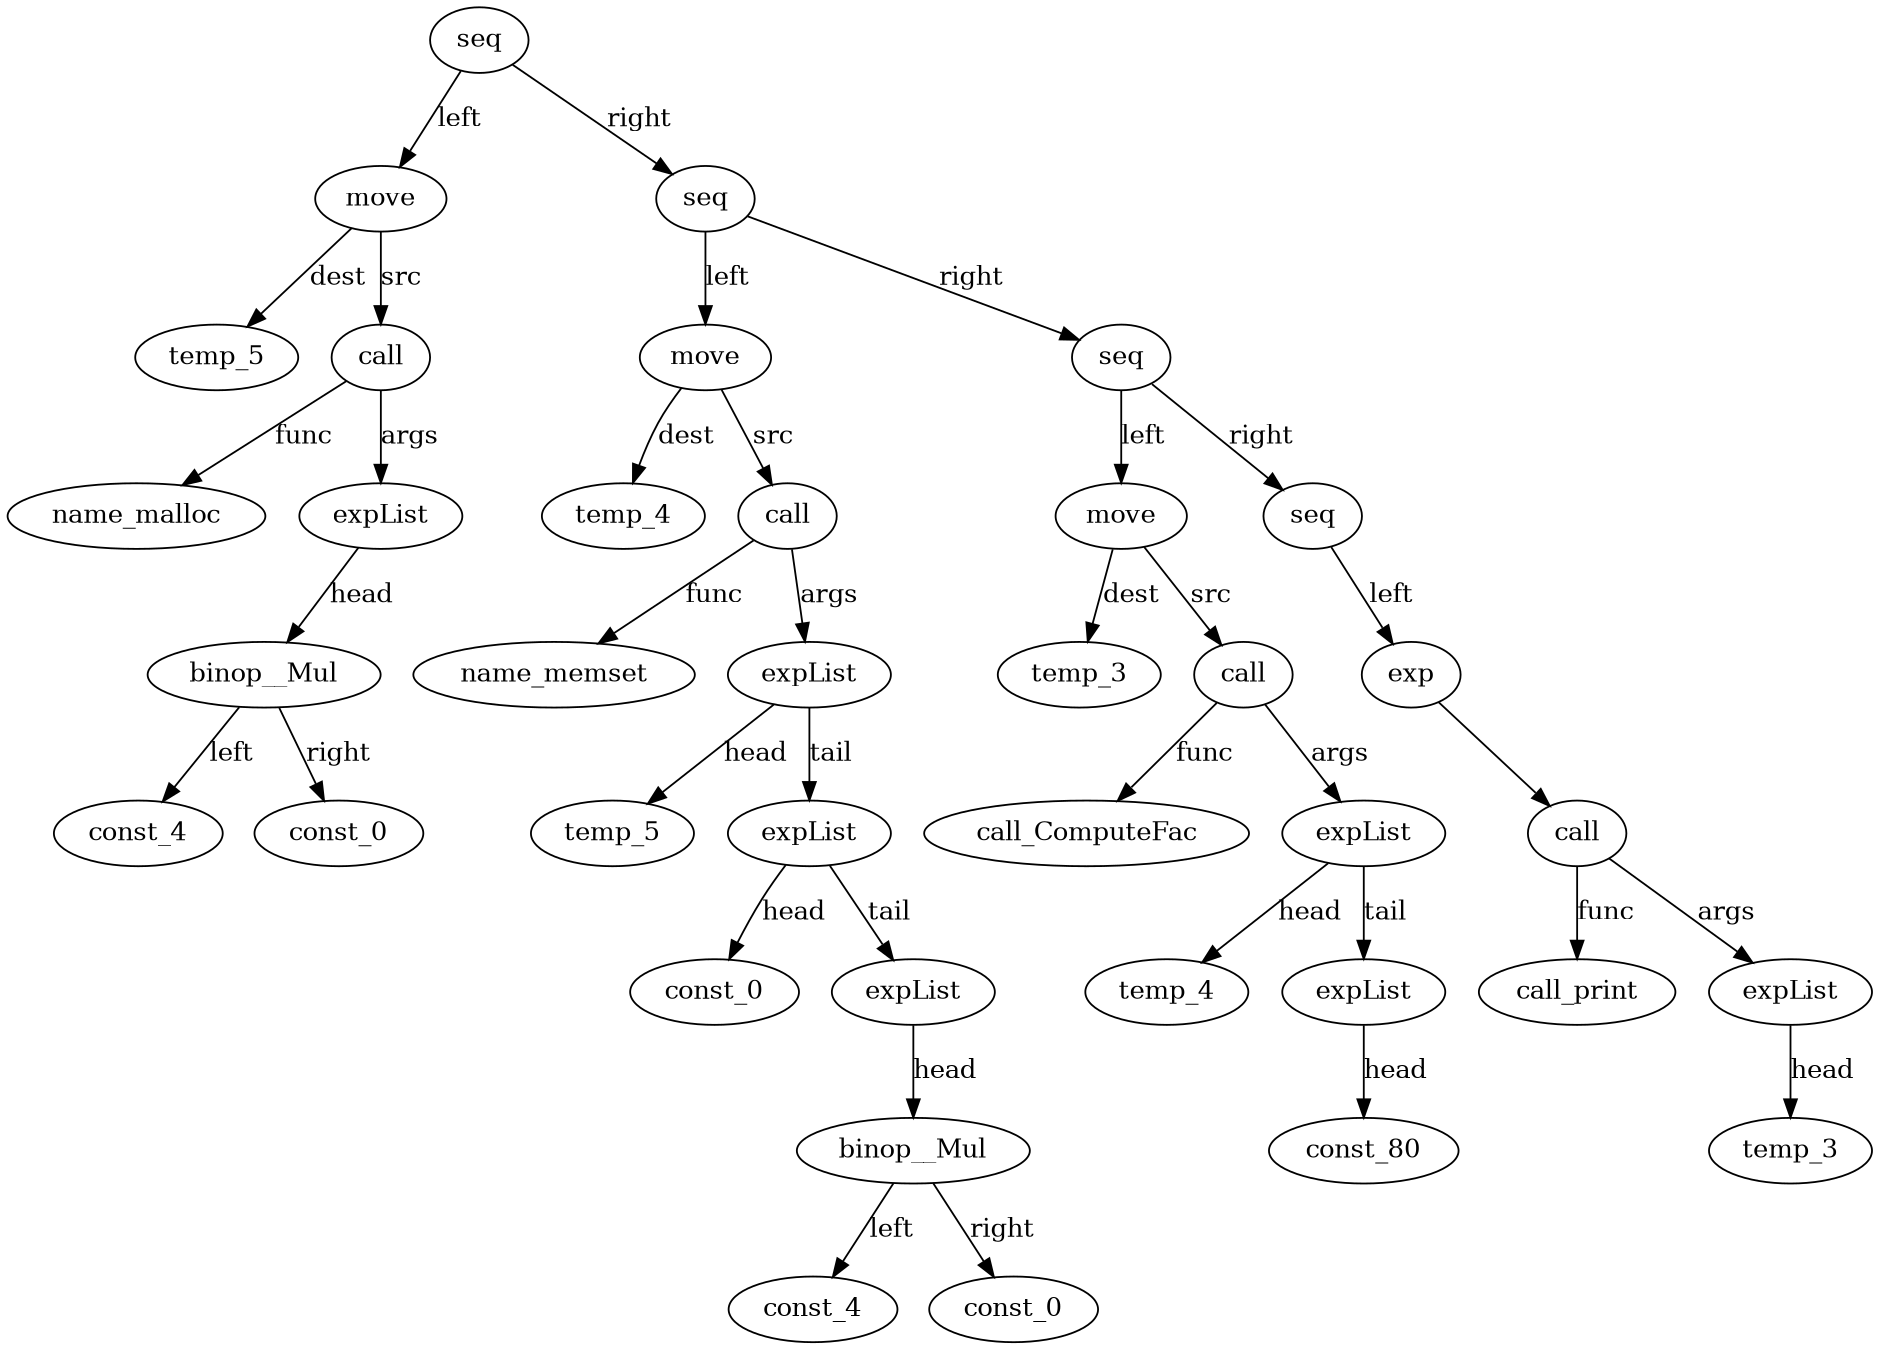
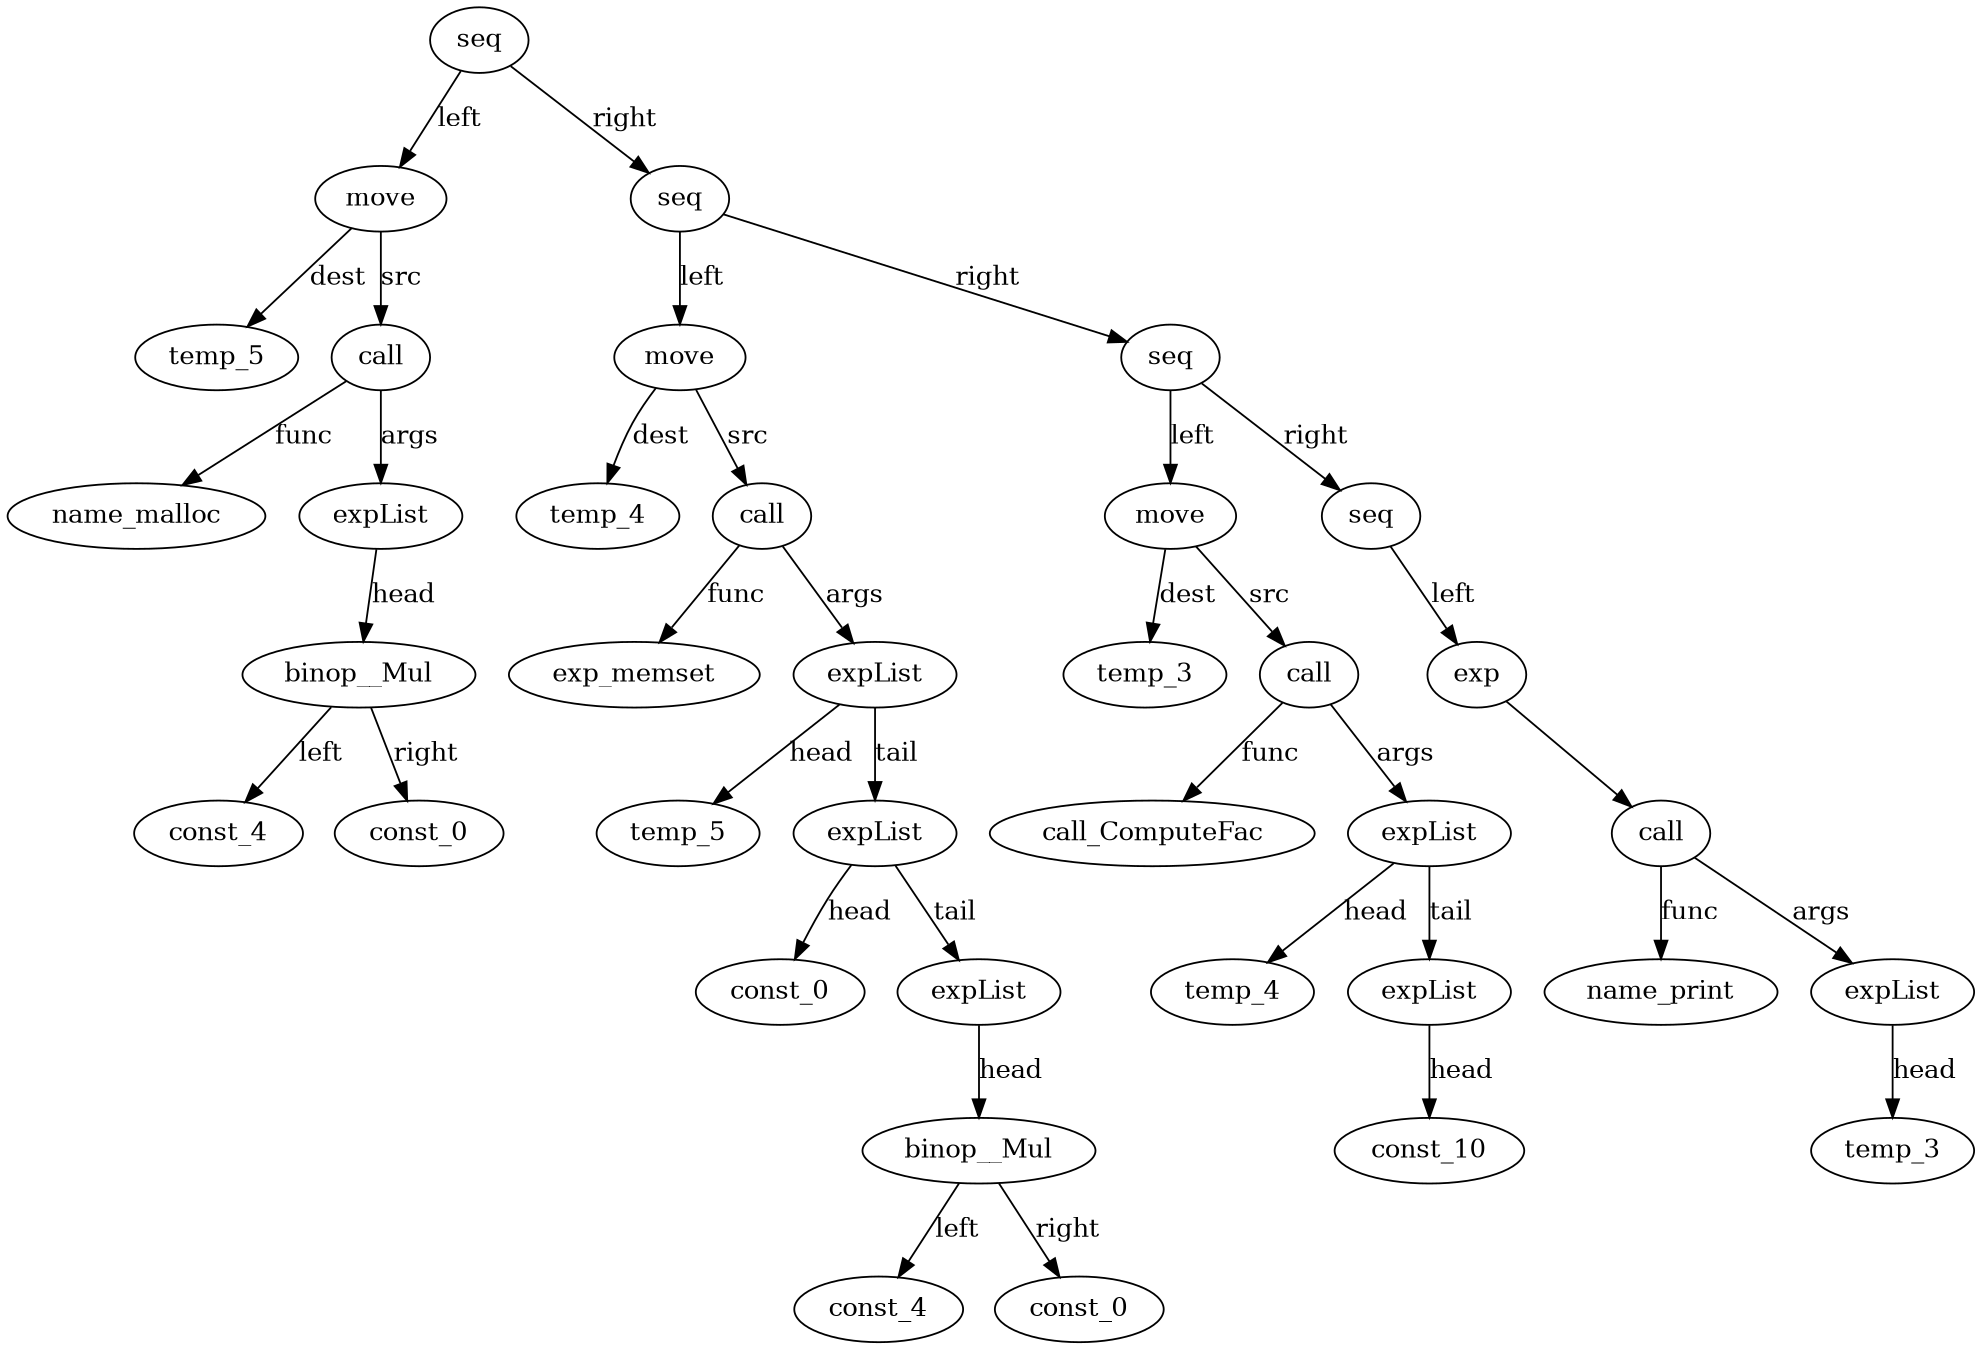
node "name_memset": label "name_memset" -> "exp_memset"
node "call_print": label "call_print" -> "name_print"
node "const_80": label "const_80" -> "const_10"
